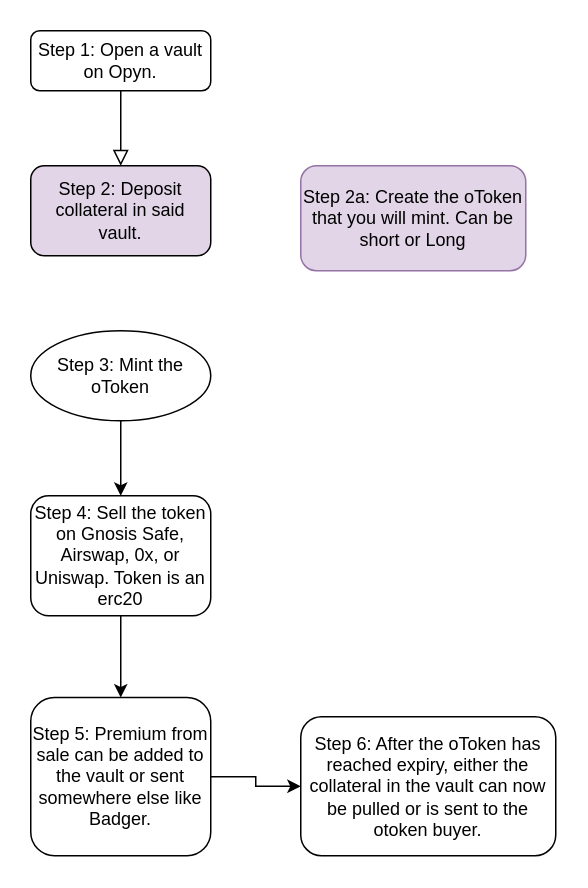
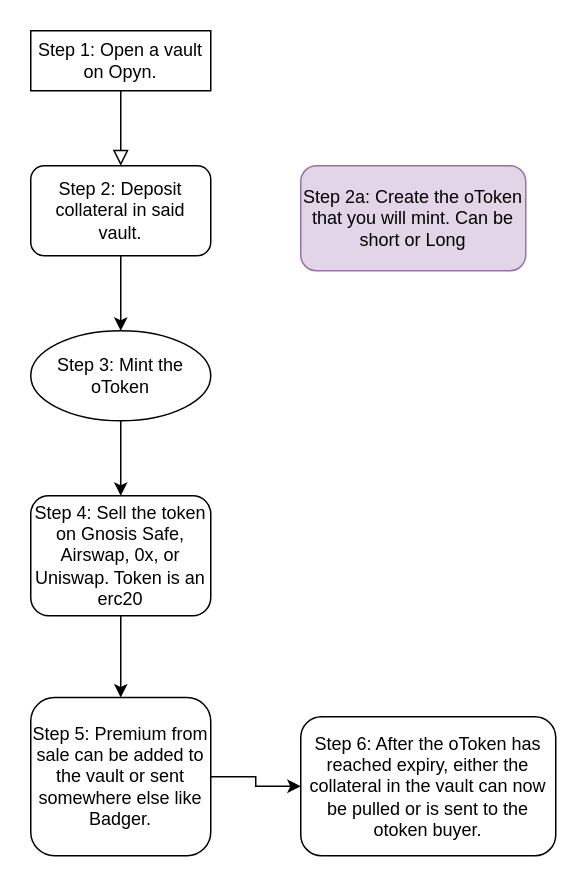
node "Step 1: Open a vault on Opyn.": shape rounded rectangle -> rectangle
node "Step 2: Deposit collateral in said vault.": fillcolor #e1d5e7 -> #ffffff
edge "Step 2: Deposit collateral in said vault." -> "Step 3: Mint the oToken": added
